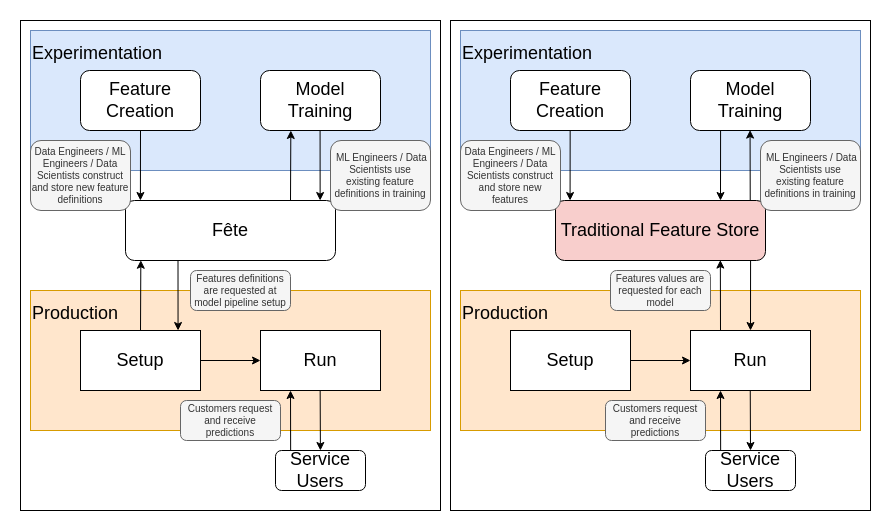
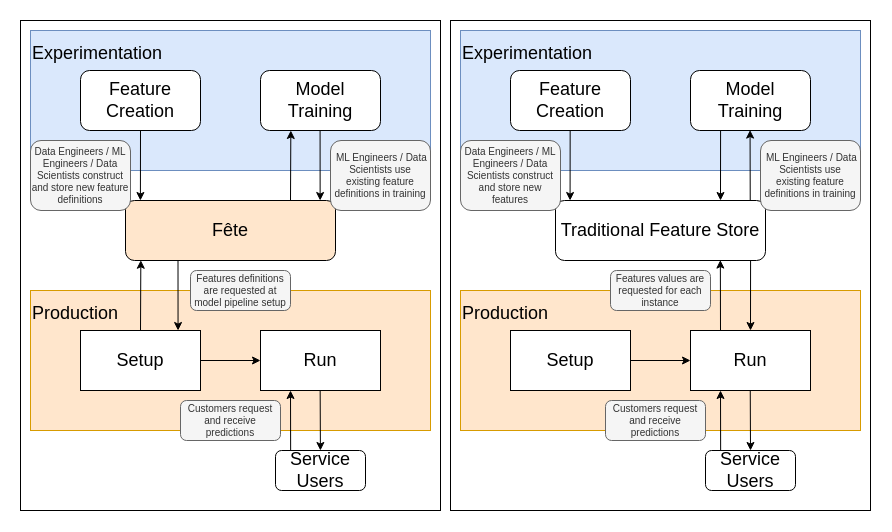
node "Fête": fillcolor #ffffff -> #ffe6cc
node "Traditional Feature Store": fillcolor #f8cecc -> #ffffff
node "Features values are requested for each model": label "Features values are requested for each model" -> "Features values are requested for each instance"
